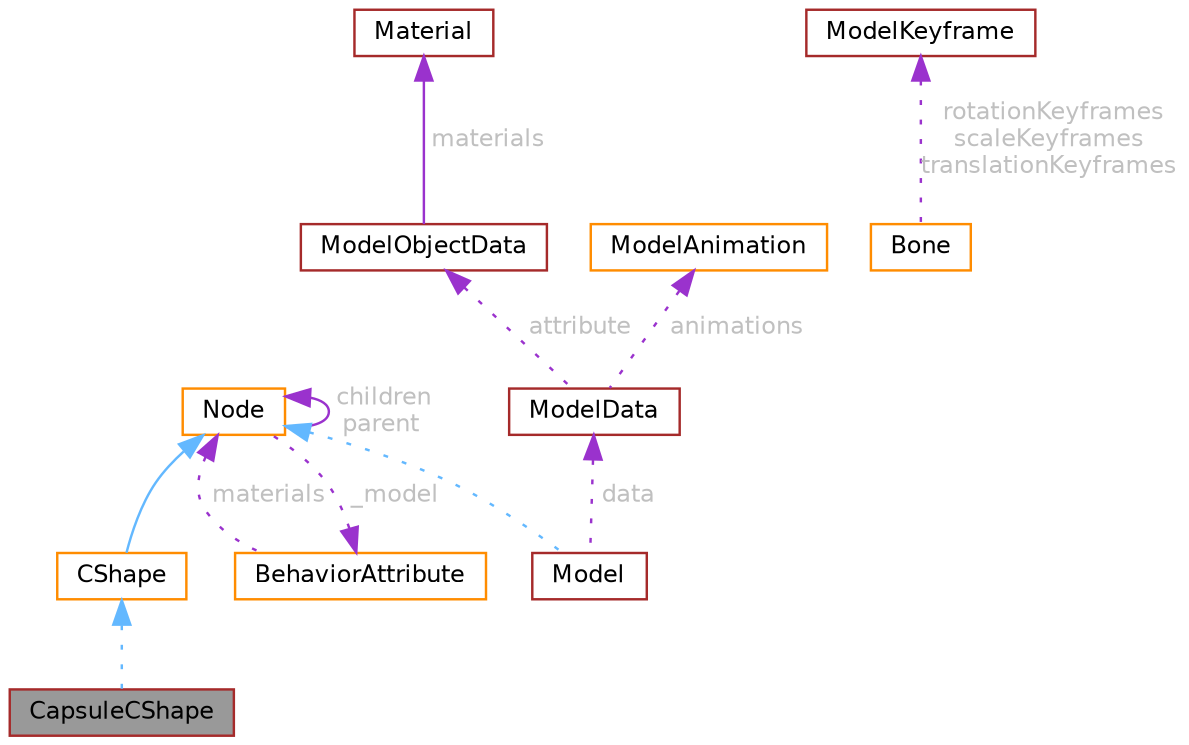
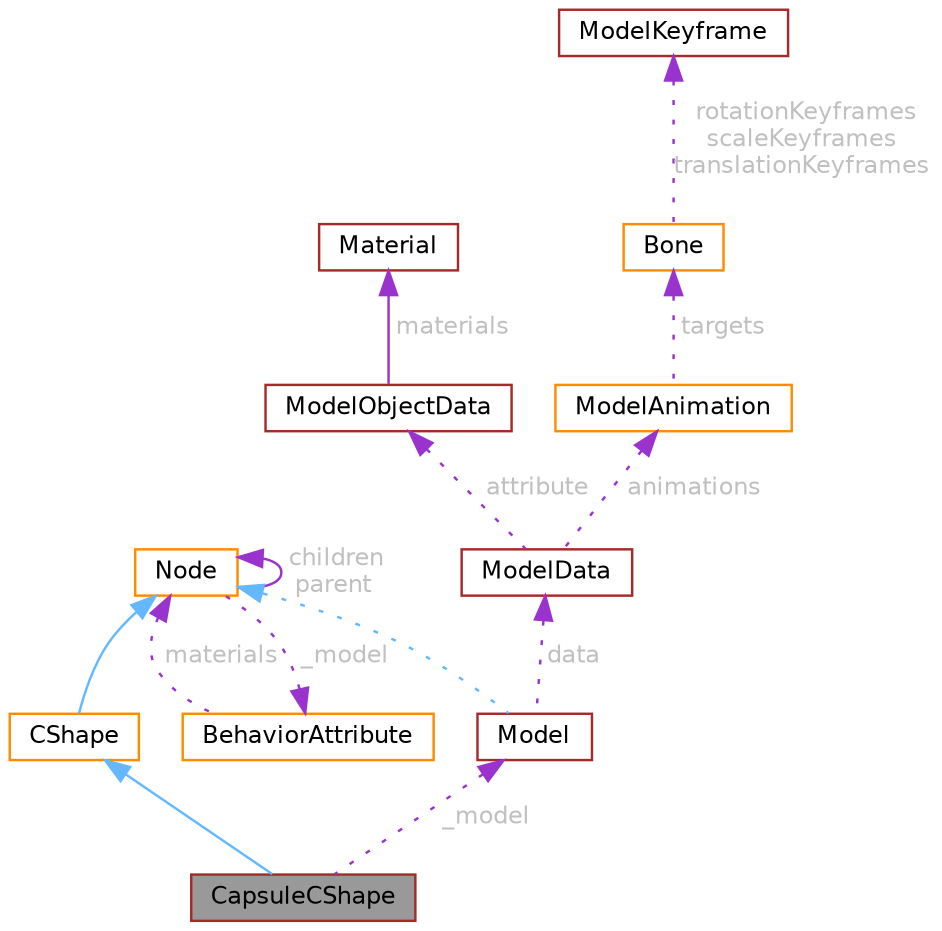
edge "ModelAnimation" -> "Bone": added, label "targets"
edge "CapsuleCShape" -> "CShape": style dotted -> solid
edge "CapsuleCShape" -> "Model": added, label "_model"
